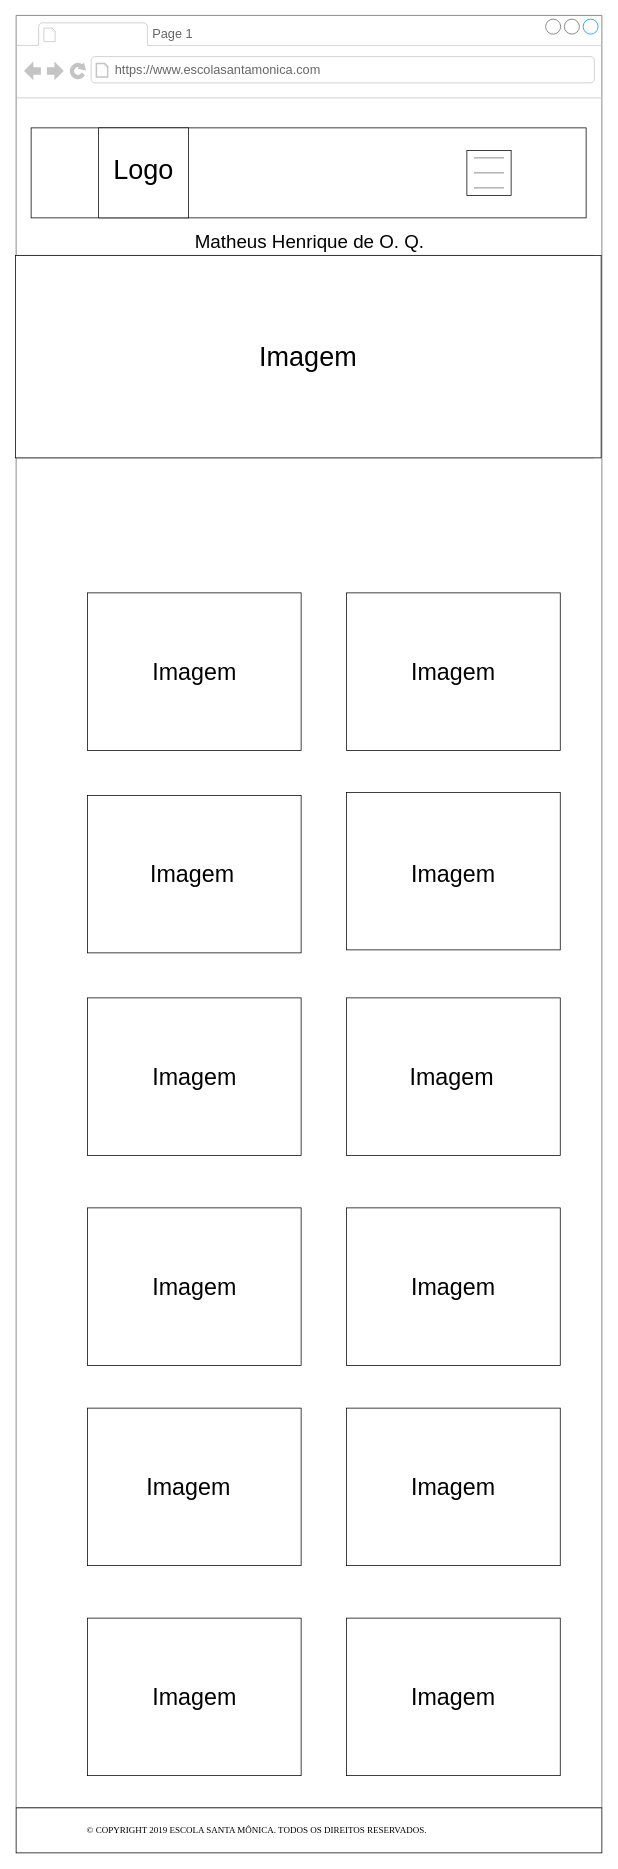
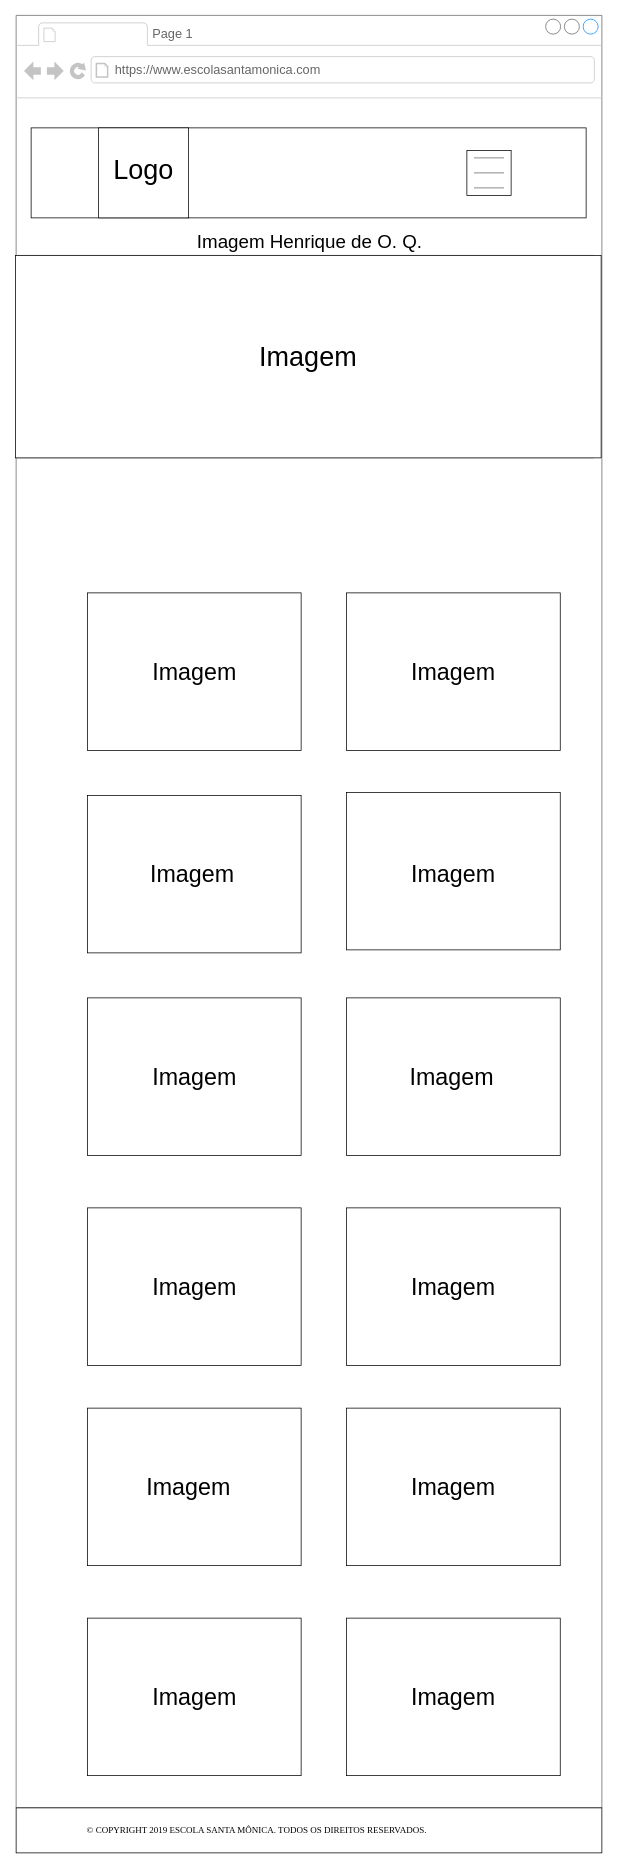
node "Matheus Henrique de O. Q.": label "Matheus Henrique de O. Q." -> "Imagem Henrique de O. Q."
